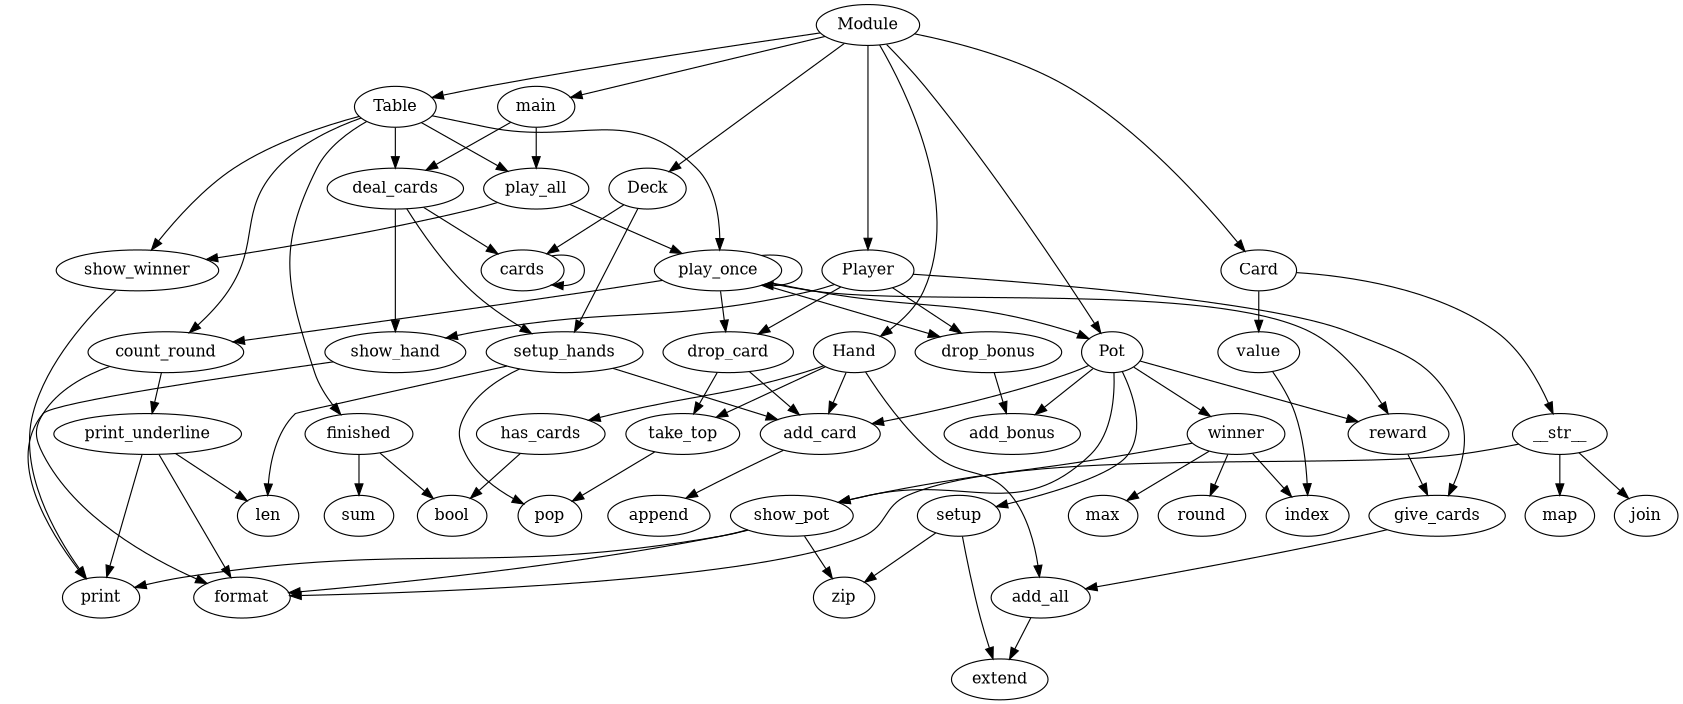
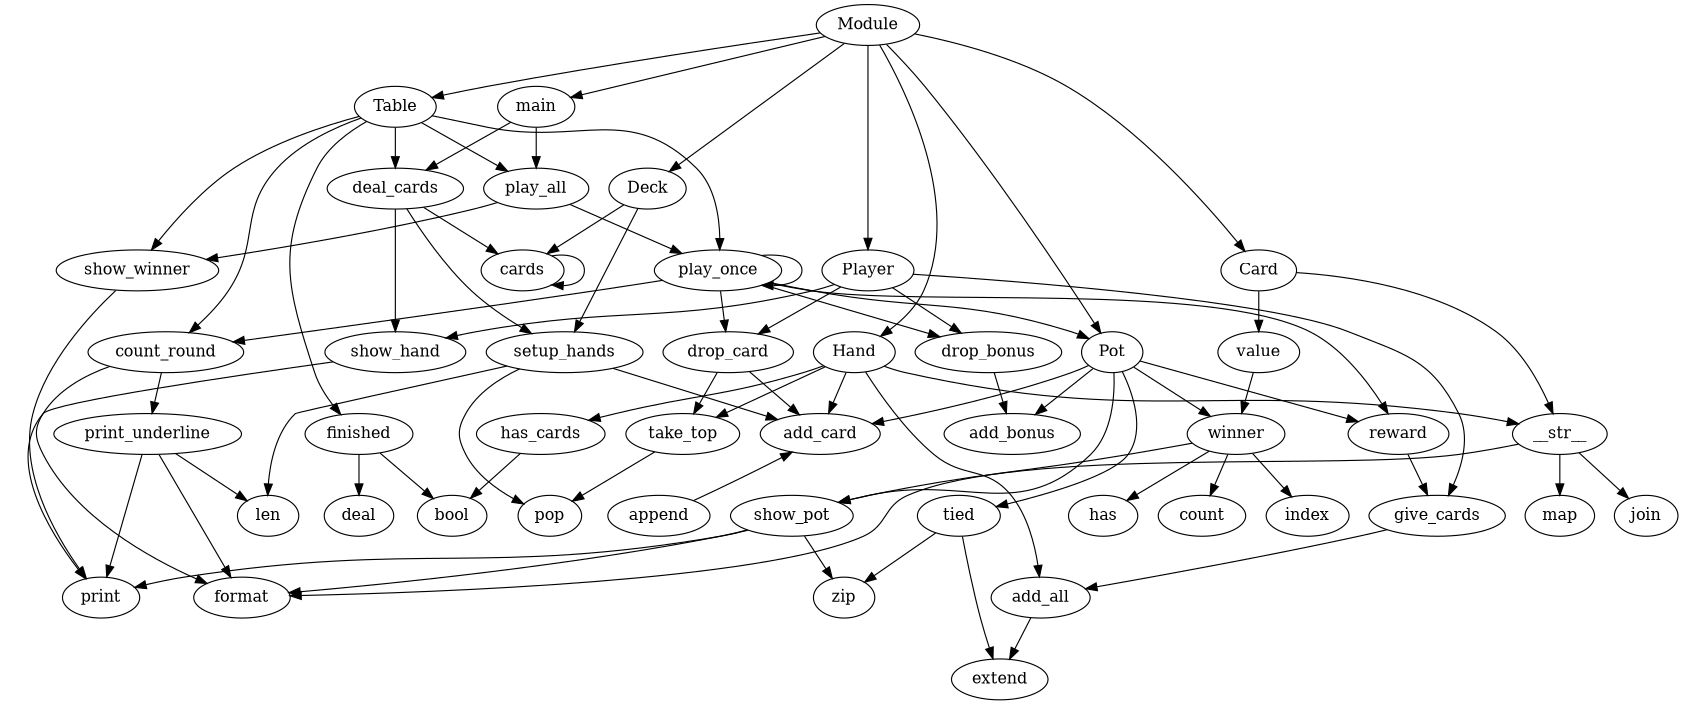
edge "Hand" -> "__str__": added
edge "value" -> "index": now "value" -> "winner"
edge "add_card" -> "append": reversed
node "sum": label "sum" -> "deal"
node "setup": label "setup" -> "tied"
node "max": label "max" -> "has"
node "round": label "round" -> "count"
